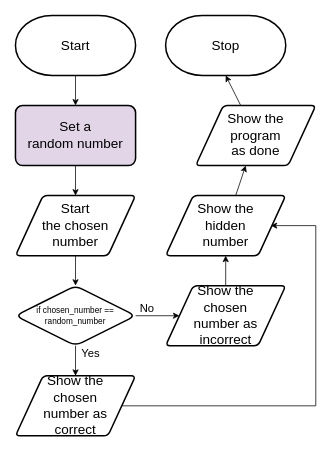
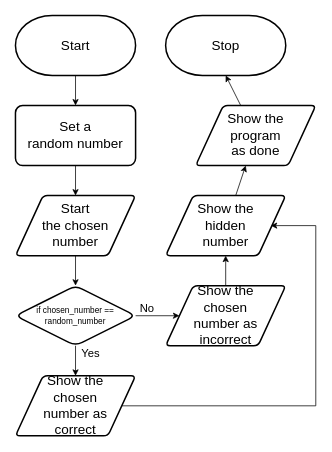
node "Set a random number": fillcolor #e1d5e7 -> #ffffff
